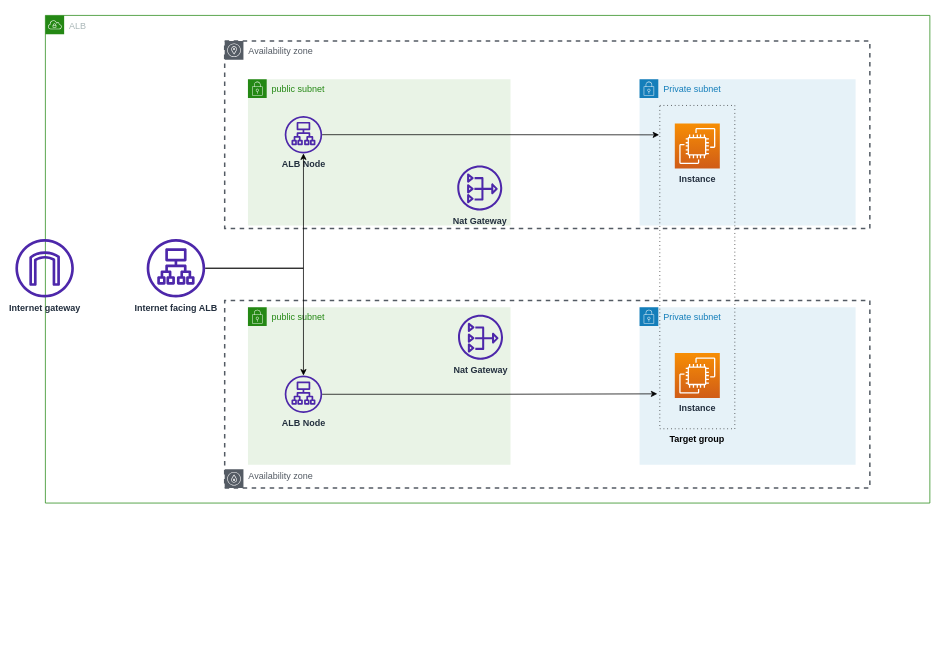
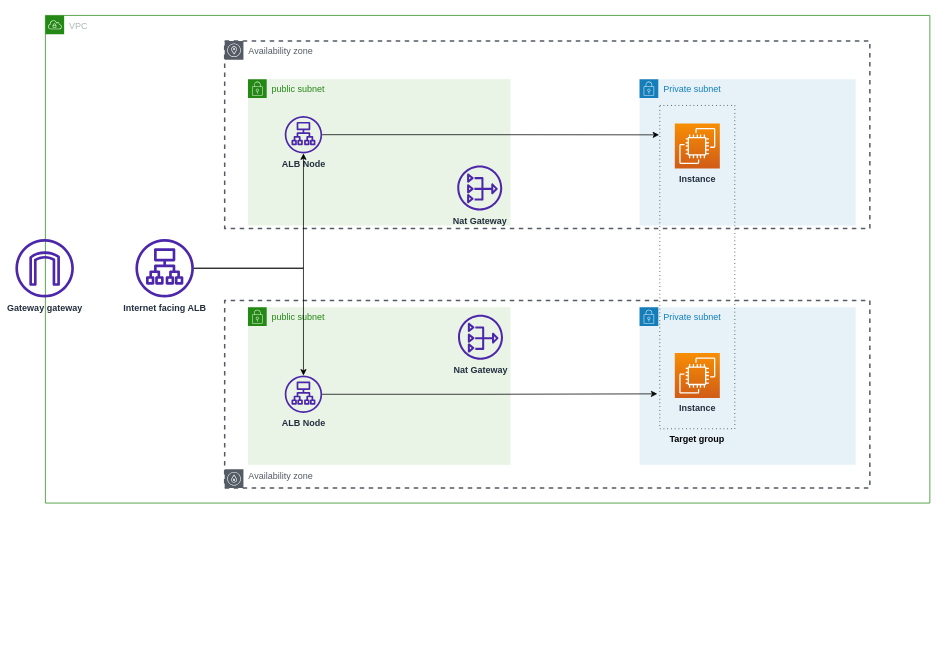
node "ALB": label "ALB" -> "VPC"
node "Internet facing ALB": moved (176, 268) -> (165, 268)
node "Internet gateway": label "Internet gateway" -> "Gateway gateway"
